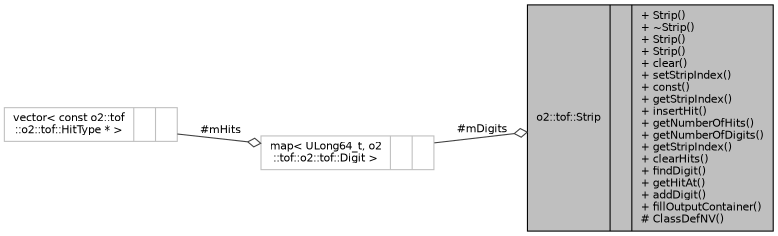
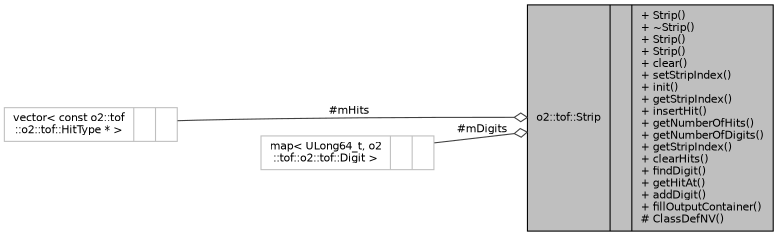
node "o2::tof::Strip": text "+ const()" -> "+ init()"
edge "vector< const o2::tof" -> "map< ULong64_t, o2": now "vector< const o2::tof" -> "o2::tof::Strip"
